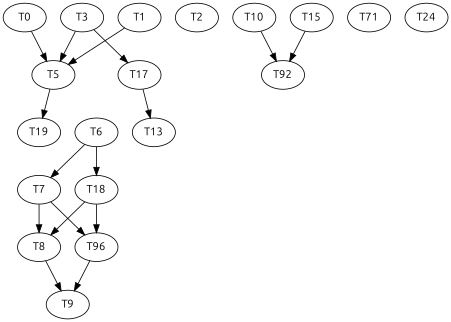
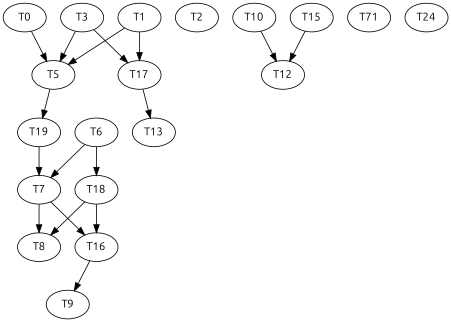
edge "T1" -> "T17": added
node "T92": label "T92" -> "T12"
edge "T19" -> "T7": added
node "T96": label "T96" -> "T16"
edge "T8" -> "T9": removed
